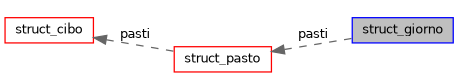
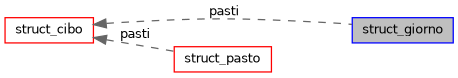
edge "struct_giorno" -> "struct_pasto": now "struct_giorno" -> "struct_cibo"
